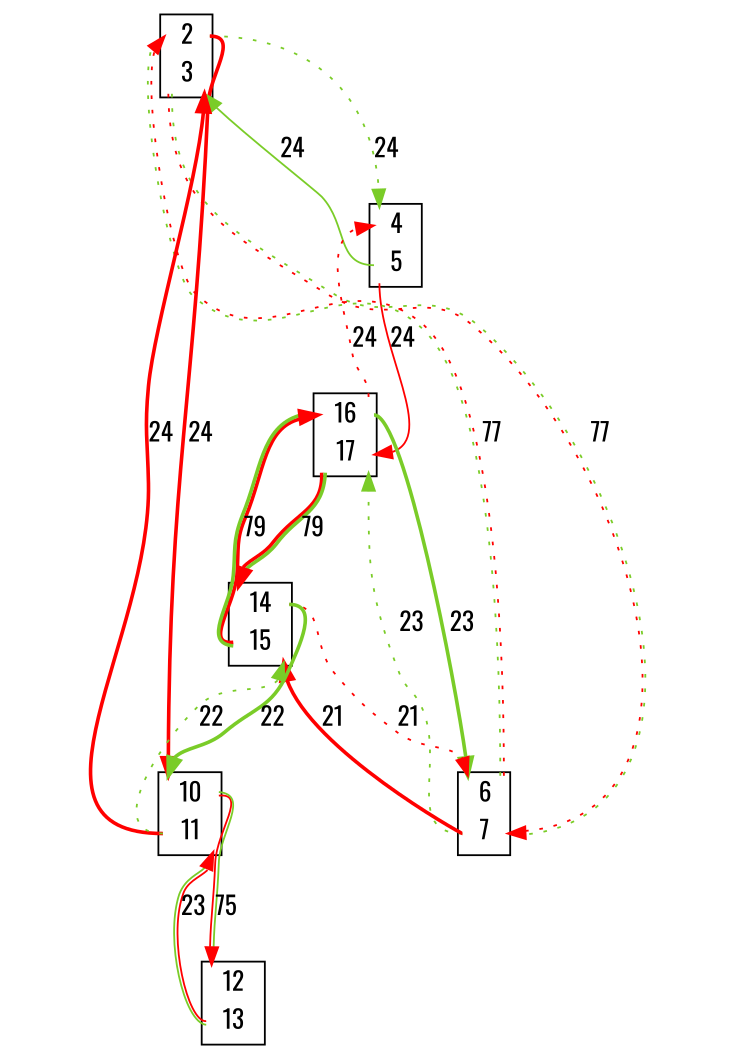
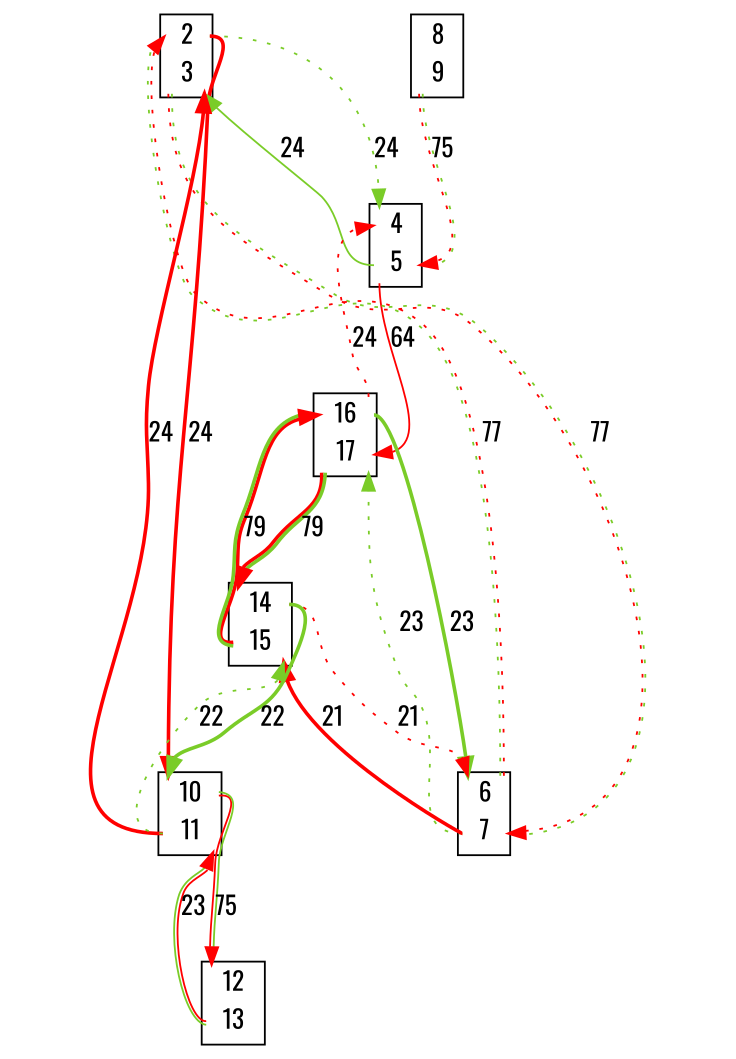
node "8": added
edge "4" -> "16": label "24" -> "64"
